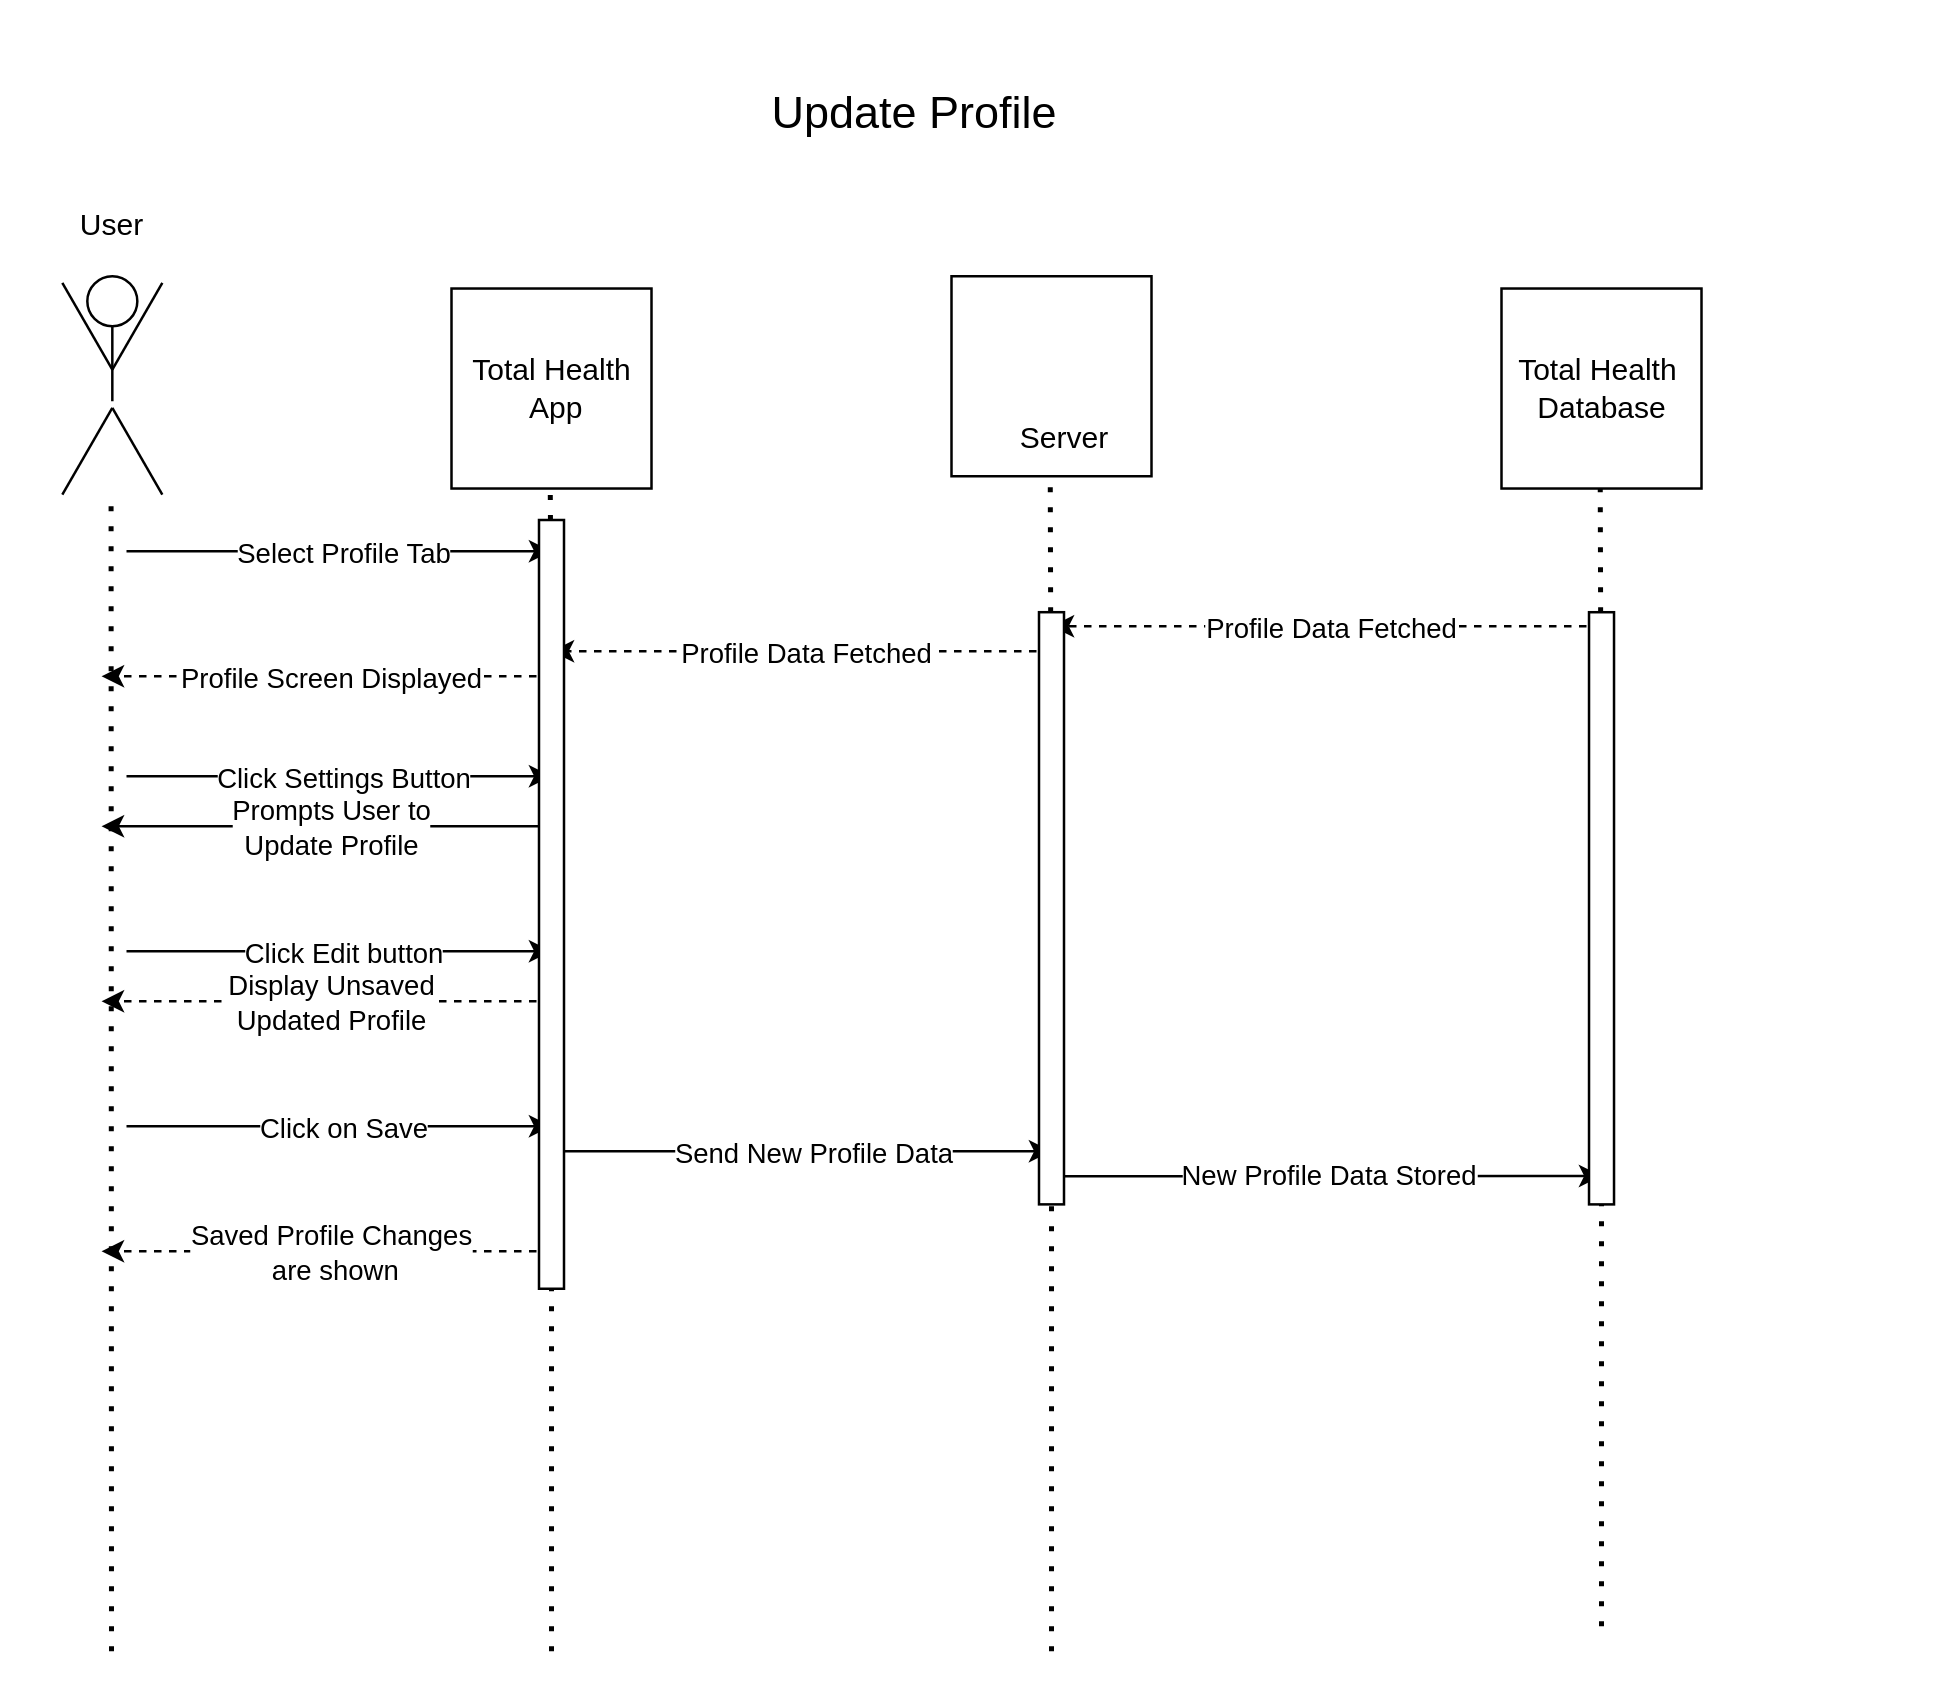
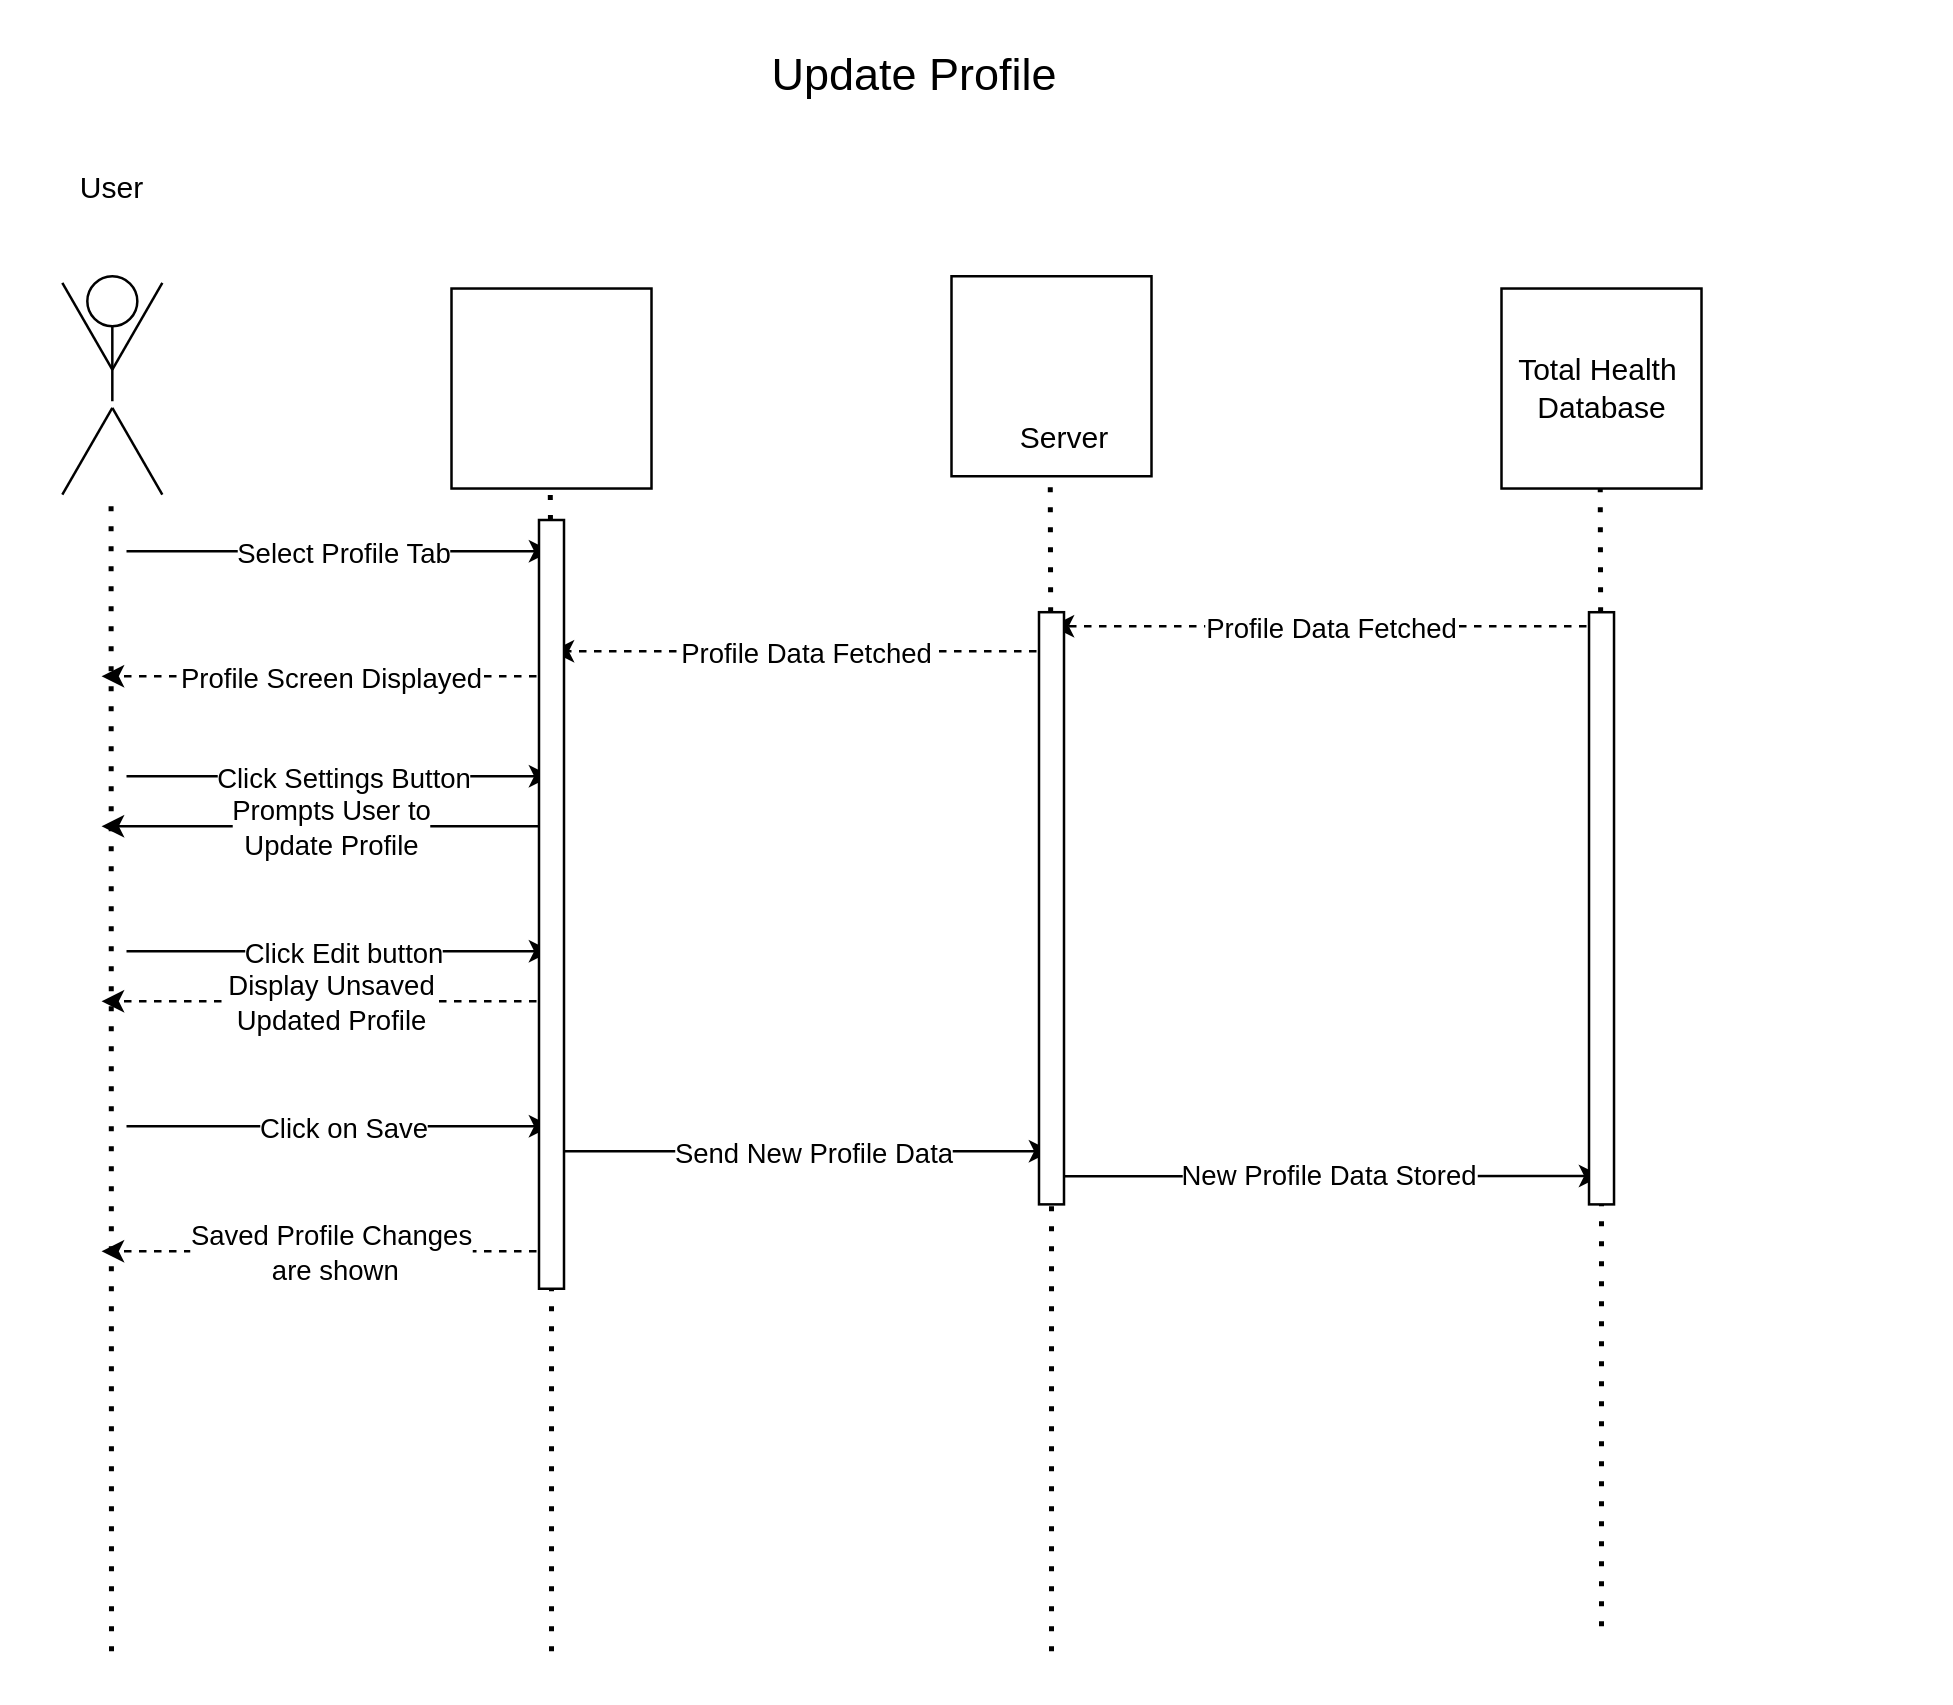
node "Update Profile": moved (914, 114) -> (914, 76)
node "User": moved (112, 226) -> (112, 189)
node "Total Health App": removed
